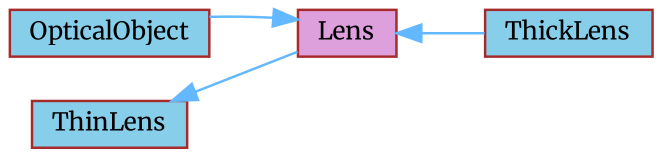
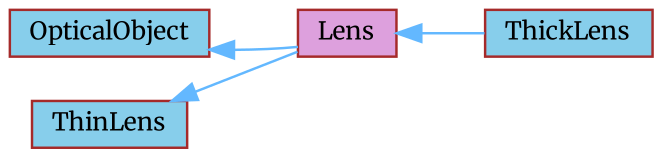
edge "OpticalObject" -> "Lens": reversed
